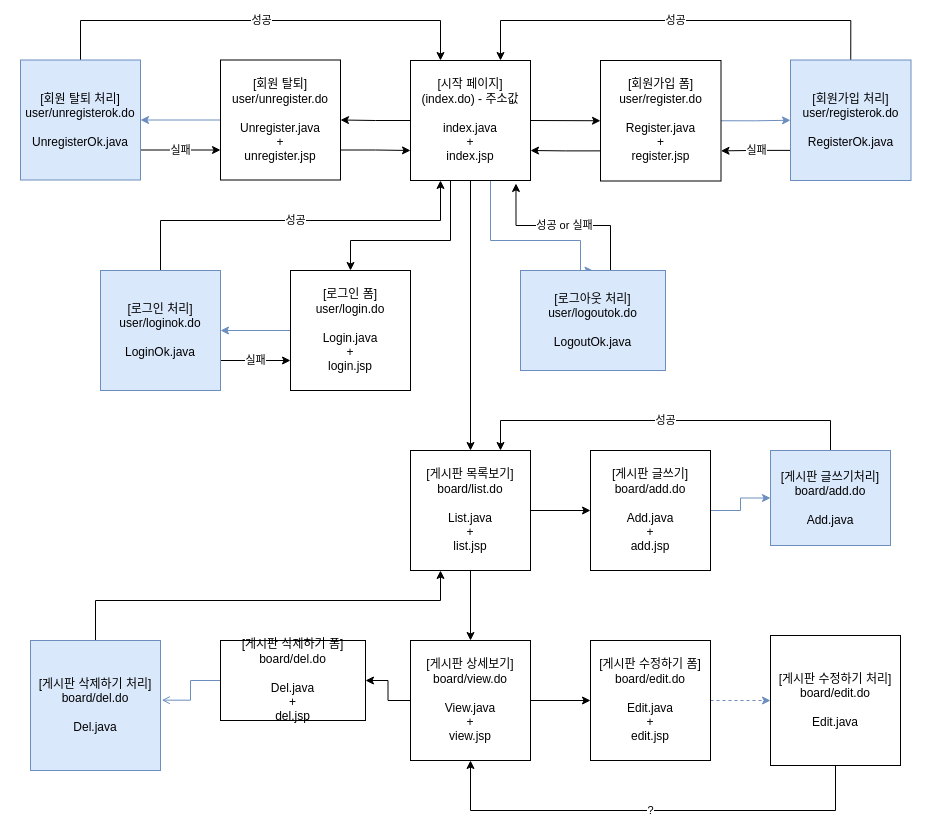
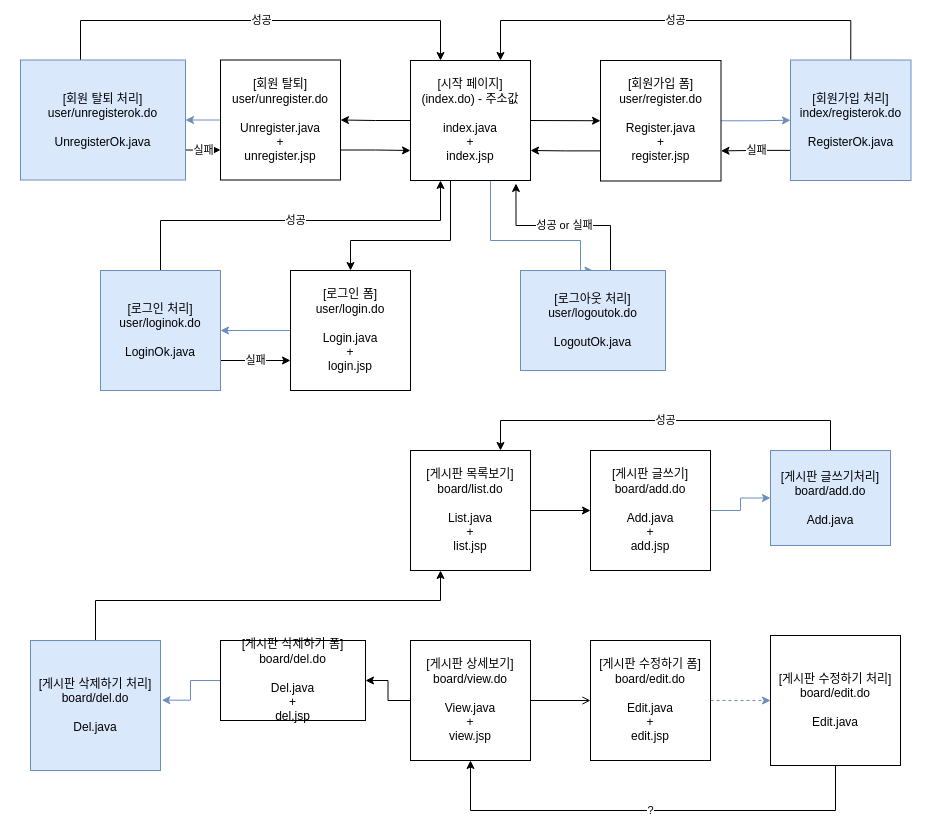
node "[회원 탈퇴 처리] user/unregisterok.do UnregisterOk.java": size 120x120 -> 165x120
node "[회원가입 처리] user/registerok.do RegisterOk.java": label "[회원가입 처리] user/registerok.do RegisterOk.java" -> "[회원가입 처리] index/registerok.do RegisterOk.java"
edge "[시작 페이지] (index.do) - 주소값 index.java + index.jsp" -> "[게시판 목록보기] board/list.do List.java + list.jsp": removed
edge "[게시판 목록보기] board/list.do List.java + list.jsp" -> "[게시판 상세보기] board/view.do View.java + view.jsp": removed
edge "[게시판 삭제하기 폼] board/del.do Del.java + del.jsp" -> "[게시판 삭제하기 처리] board/del.do Del.java": arrowhead open -> classic
edge "[게시판 상세보기] board/view.do View.java + view.jsp" -> "[게시판 수정하기 폼] board/edit.do Edit.java + edit.jsp": arrowhead classic -> open
